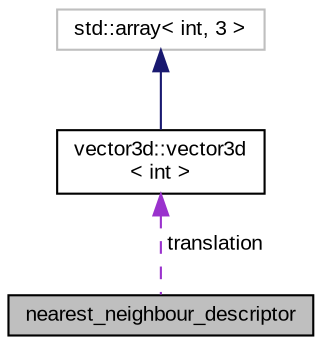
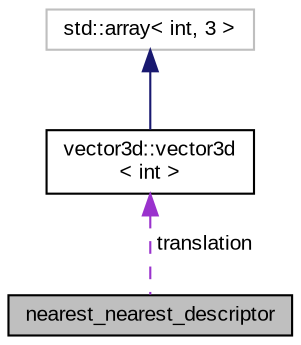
node "nearest_neighbour_descriptor": label "nearest_neighbour_descriptor" -> "nearest_nearest_descriptor"
